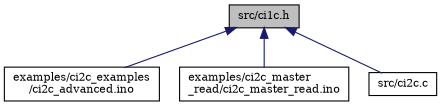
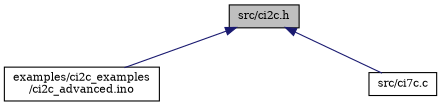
node "src/ci1c.h": label "src/ci1c.h" -> "src/ci2c.h"
node "examples/ci2c_master _read/ci2c_master_read.ino": removed
node "src/ci2c.c": label "src/ci2c.c" -> "src/ci7c.c"
